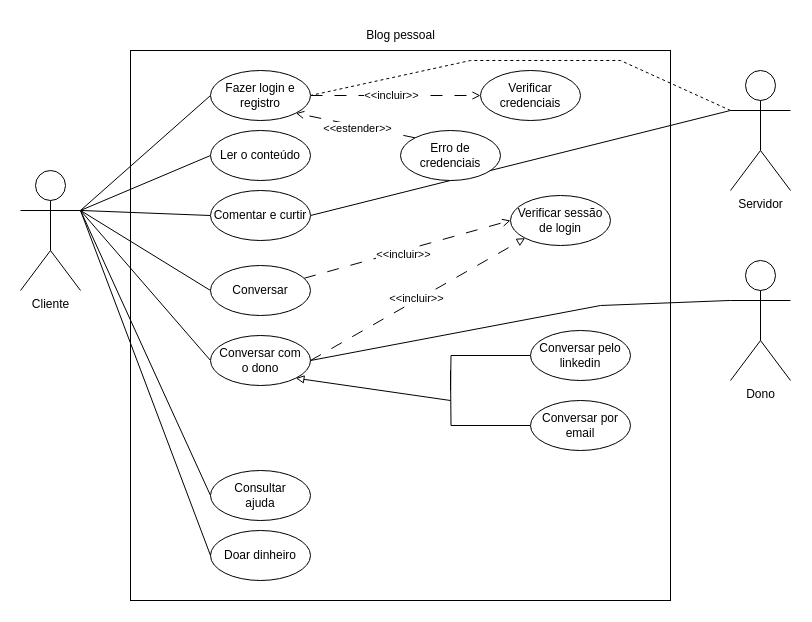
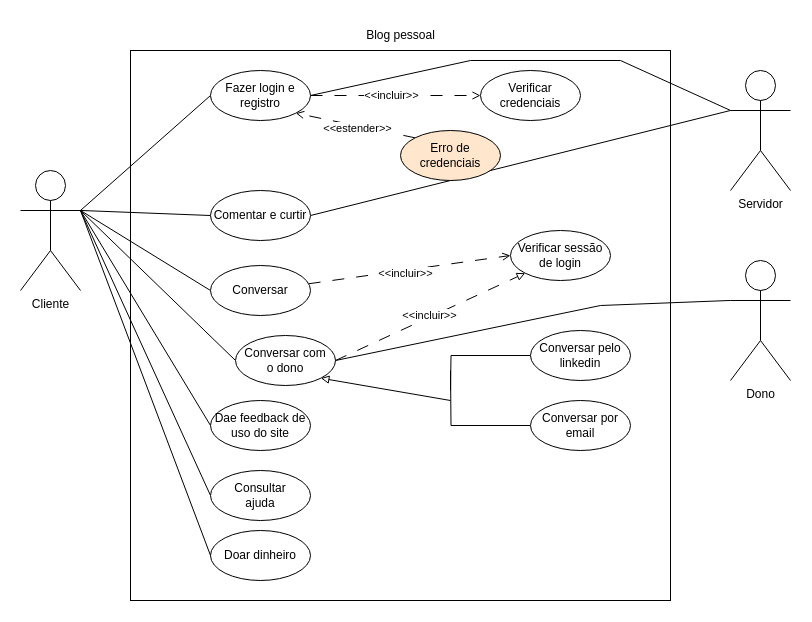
edge "Fazer login e registro" -- "Servidor": style dashed -> solid
node "Ler o conteúdo": removed
node "Erro de credenciais": fillcolor #ffffff -> #ffe6cc
edge "Ler o conteúdo" -- "Cliente": removed
node "Verificar sessão de login": moved (561, 221) -> (561, 256)
edge "Cliente" -- "Dae feedback de uso do site": added
node "Conversar com o dono": moved (261, 361) -> (286, 361)
node "Dae feedback de uso do site": added
